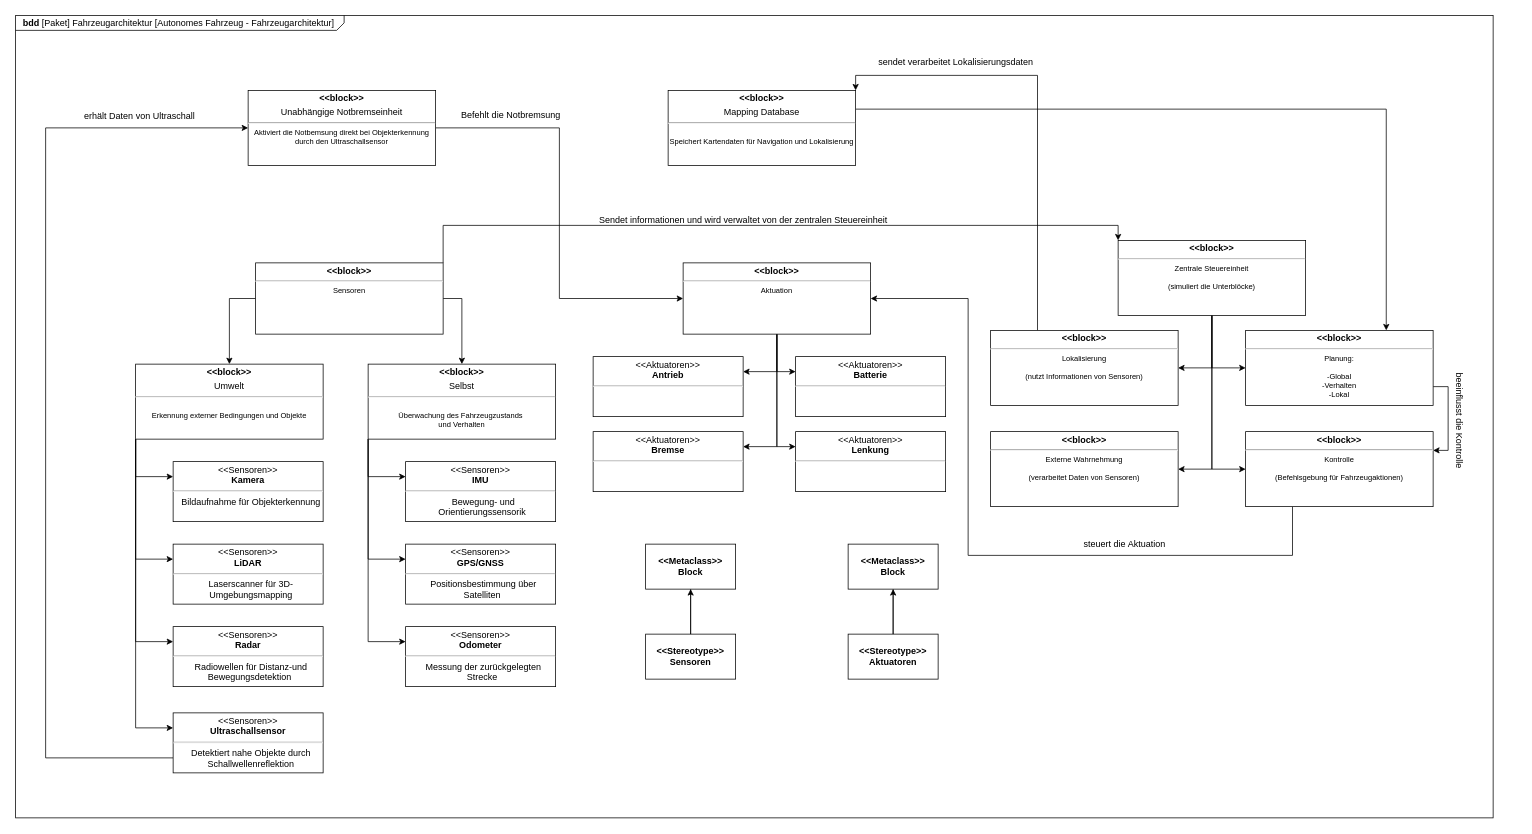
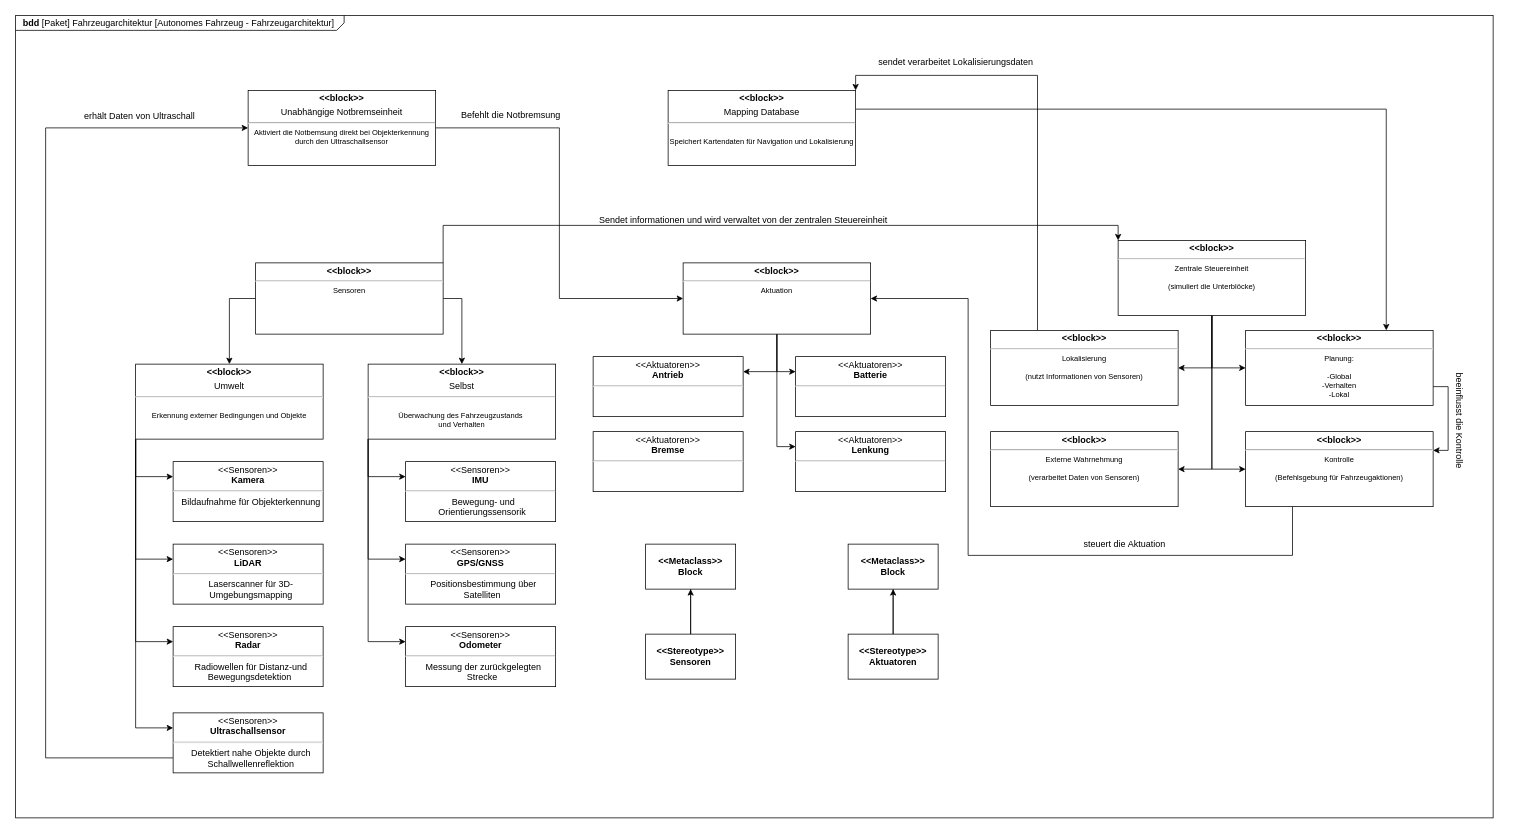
edge "<<block>> Aktuation" -> "<<Aktuatoren>> Bremse": removed
